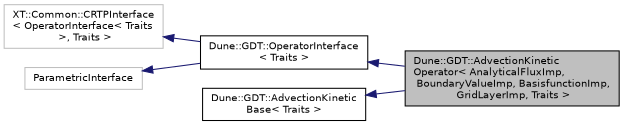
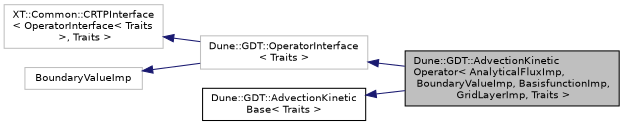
node "Dune::GDT::OperatorInterface < Traits >": color black -> grey75
node "ParametricInterface": label "ParametricInterface" -> "BoundaryValueImp"
